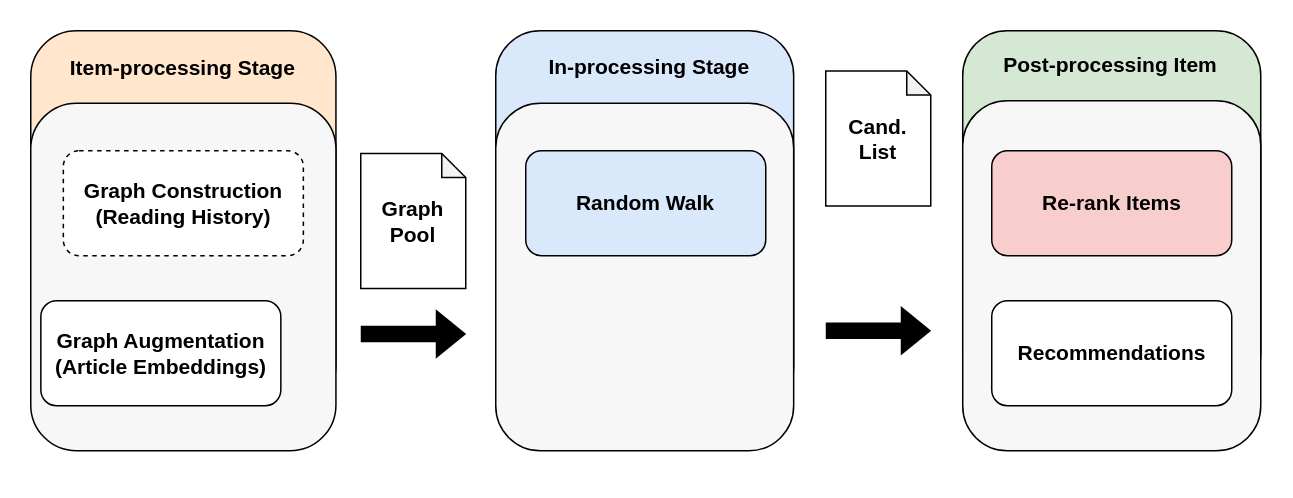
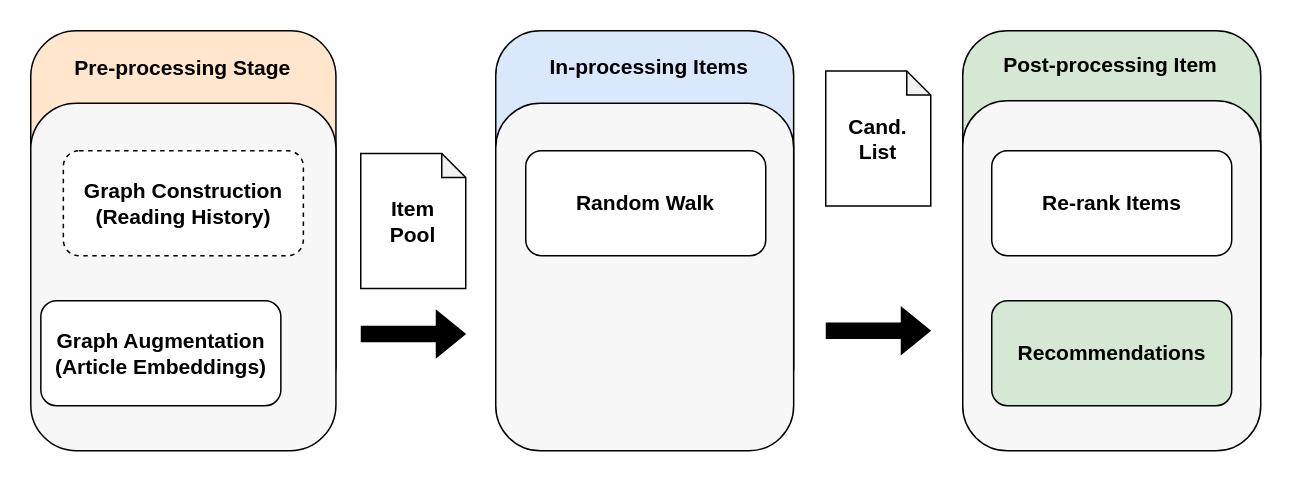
node "In-processing Stage": label "In-processing Stage" -> "In-processing Items"
node "Item-processing Stage": label "Item-processing Stage" -> "Pre-processing Stage"
node "Random Walk": fillcolor #dae8fc -> #ffffff
node "Re-rank Items": fillcolor #f8cecc -> #ffffff
node "Graph Pool": label "Graph Pool" -> "Item Pool"
node "Recommendations": fillcolor #ffffff -> #d5e8d4
